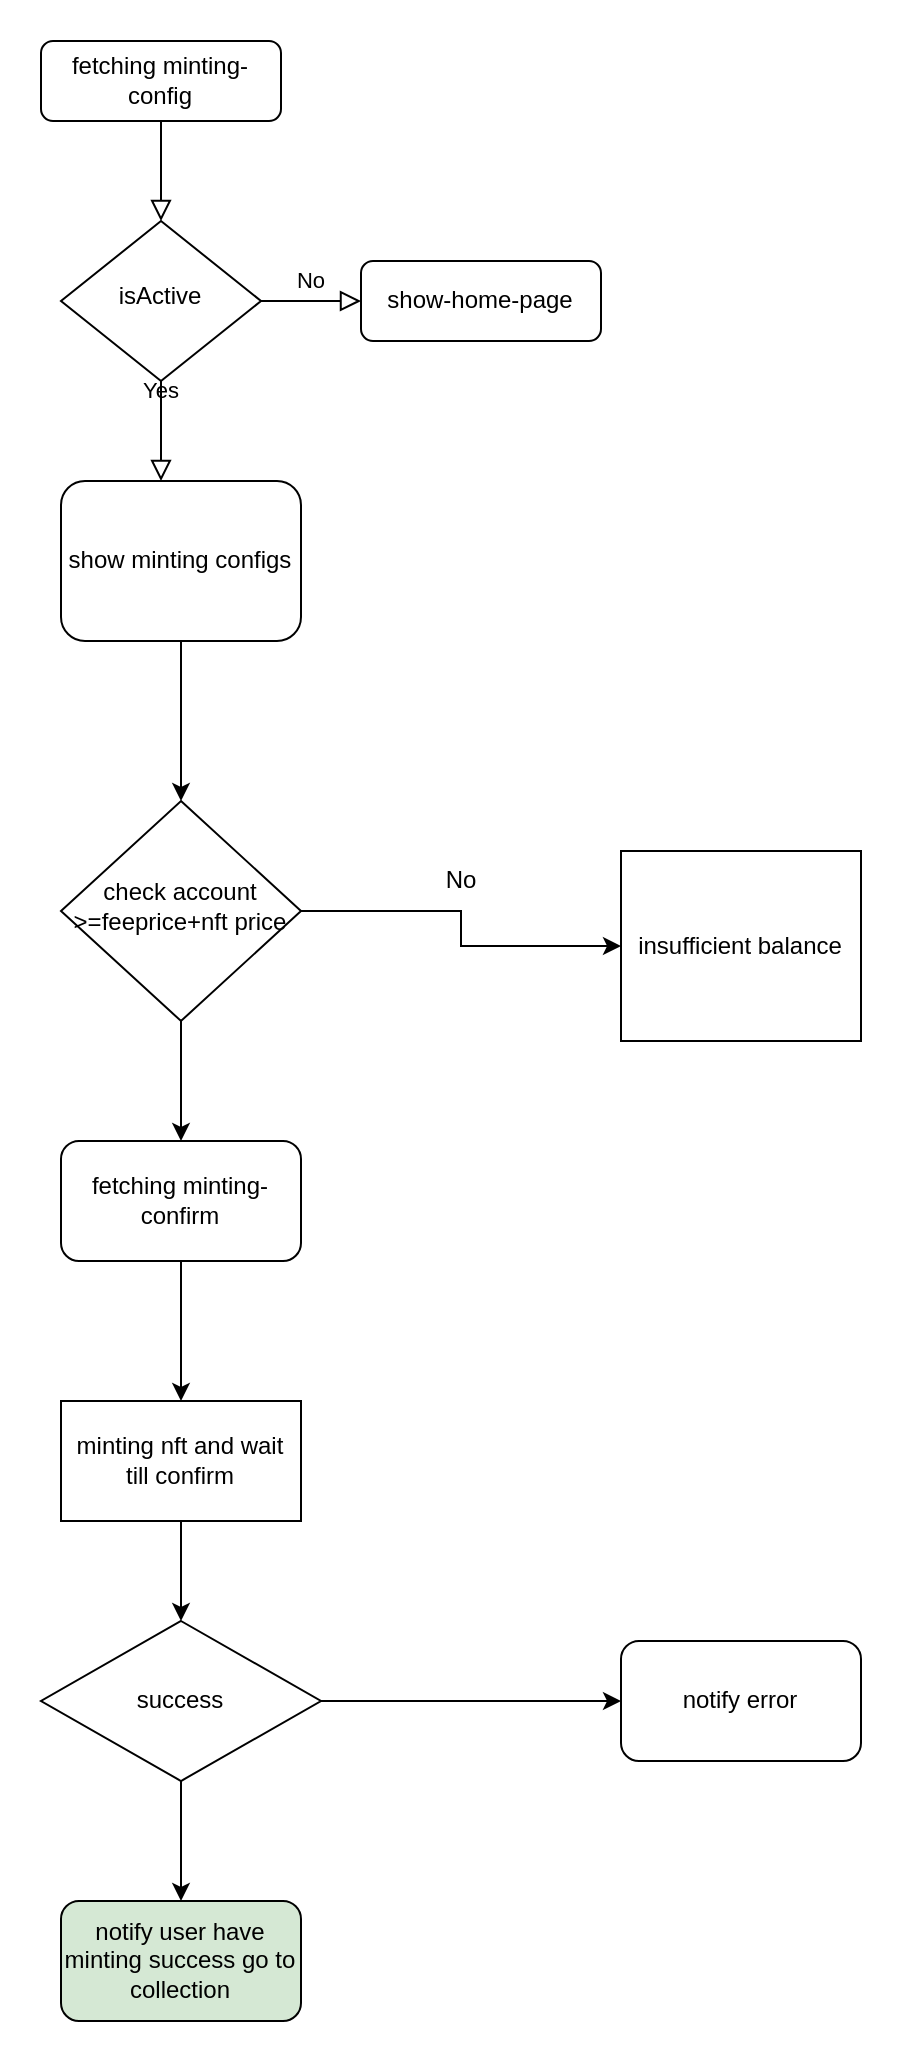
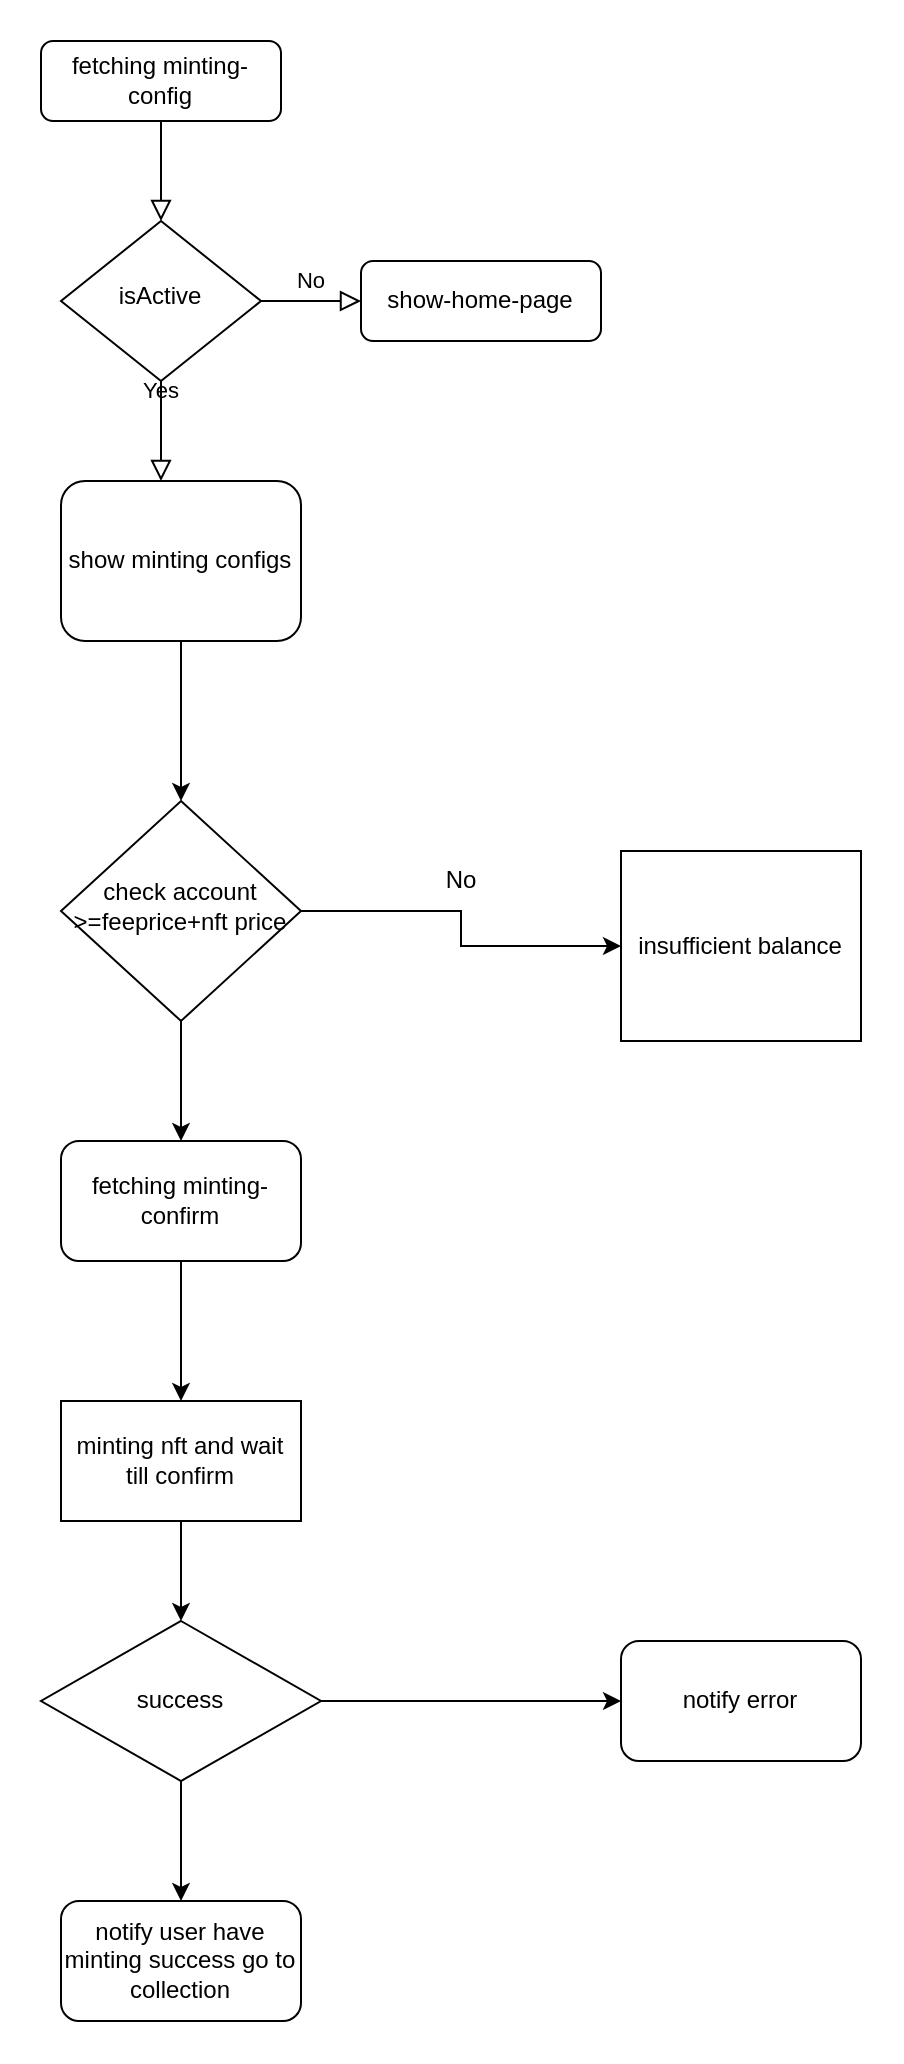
node "notify user have minting success go to collection": fillcolor #d5e8d4 -> #ffffff
